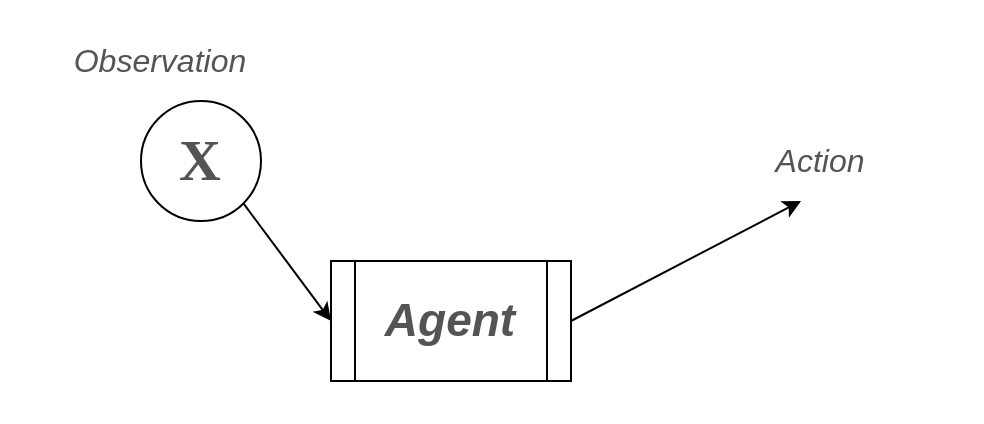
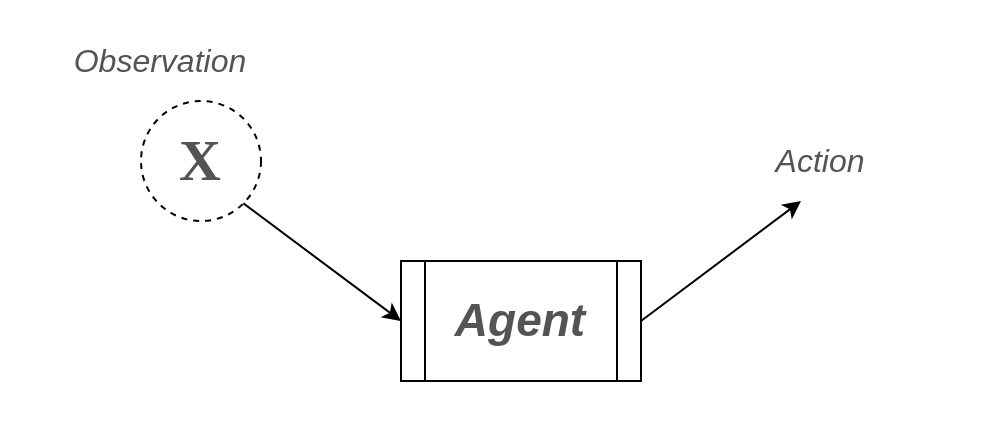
node "X": style solid -> dashed
node "Agent": moved (451, 321) -> (521, 321)
